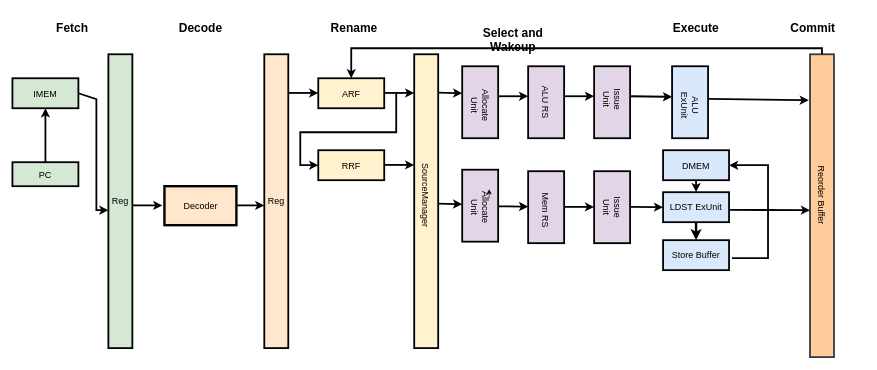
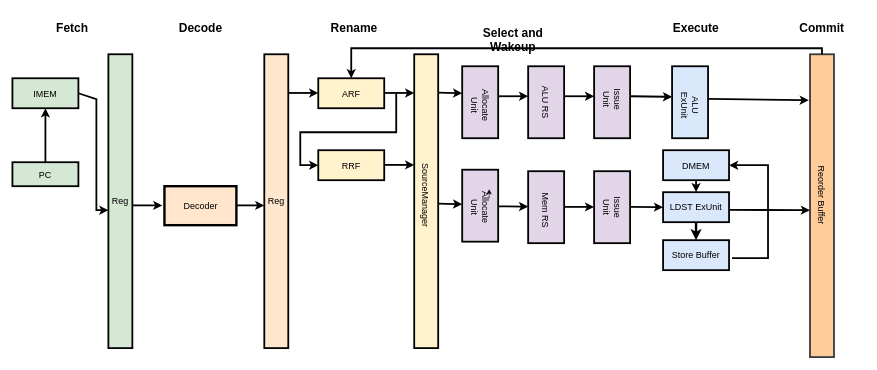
node "Commit": moved (813, 27) -> (822, 27)
